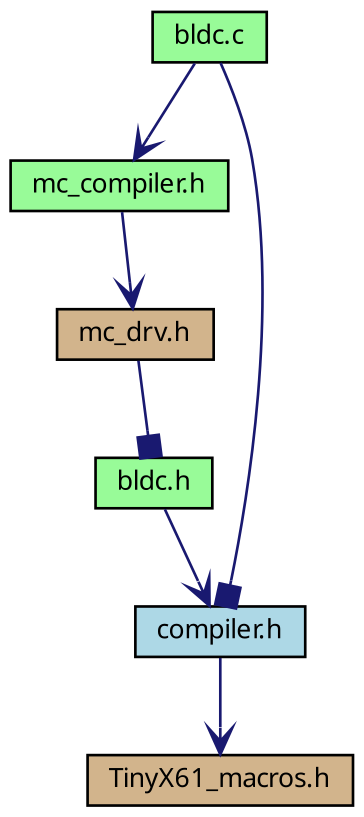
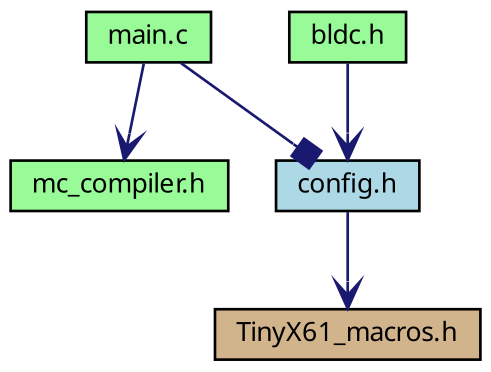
node "bldc.c": label "bldc.c" -> "main.c"
node "mc_drv.h": removed
node "compiler.h": label "compiler.h" -> "config.h"
